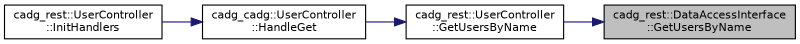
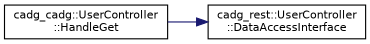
node "cadg_rest::UserController ::InitHandlers": removed
node "cadg_rest::UserController ::GetUsersByName": label "cadg_rest::UserController ::GetUsersByName" -> "cadg_rest::UserController ::DataAccessInterface"
node "cadg_rest::DataAccessInterface ::GetUsersByName": removed
